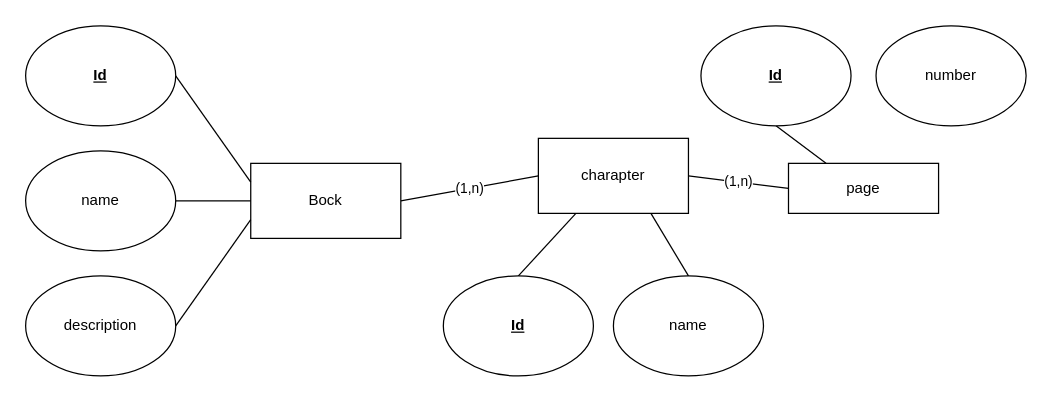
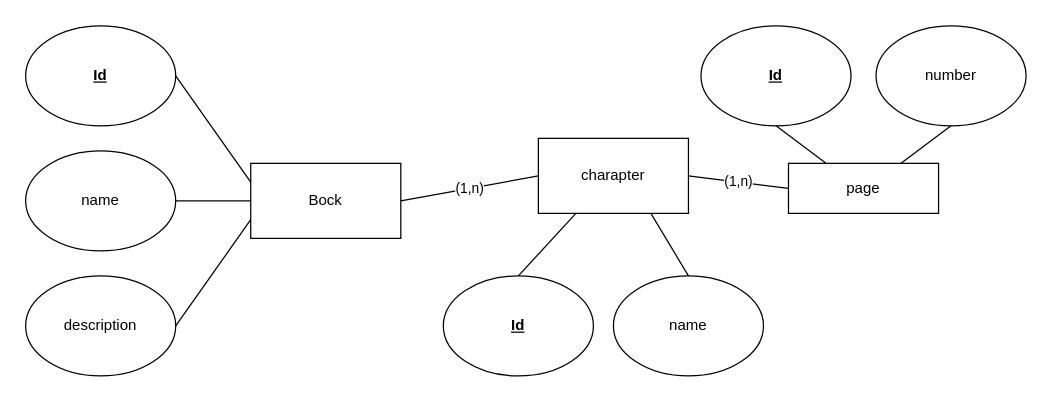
edge "number" -- "page": added
